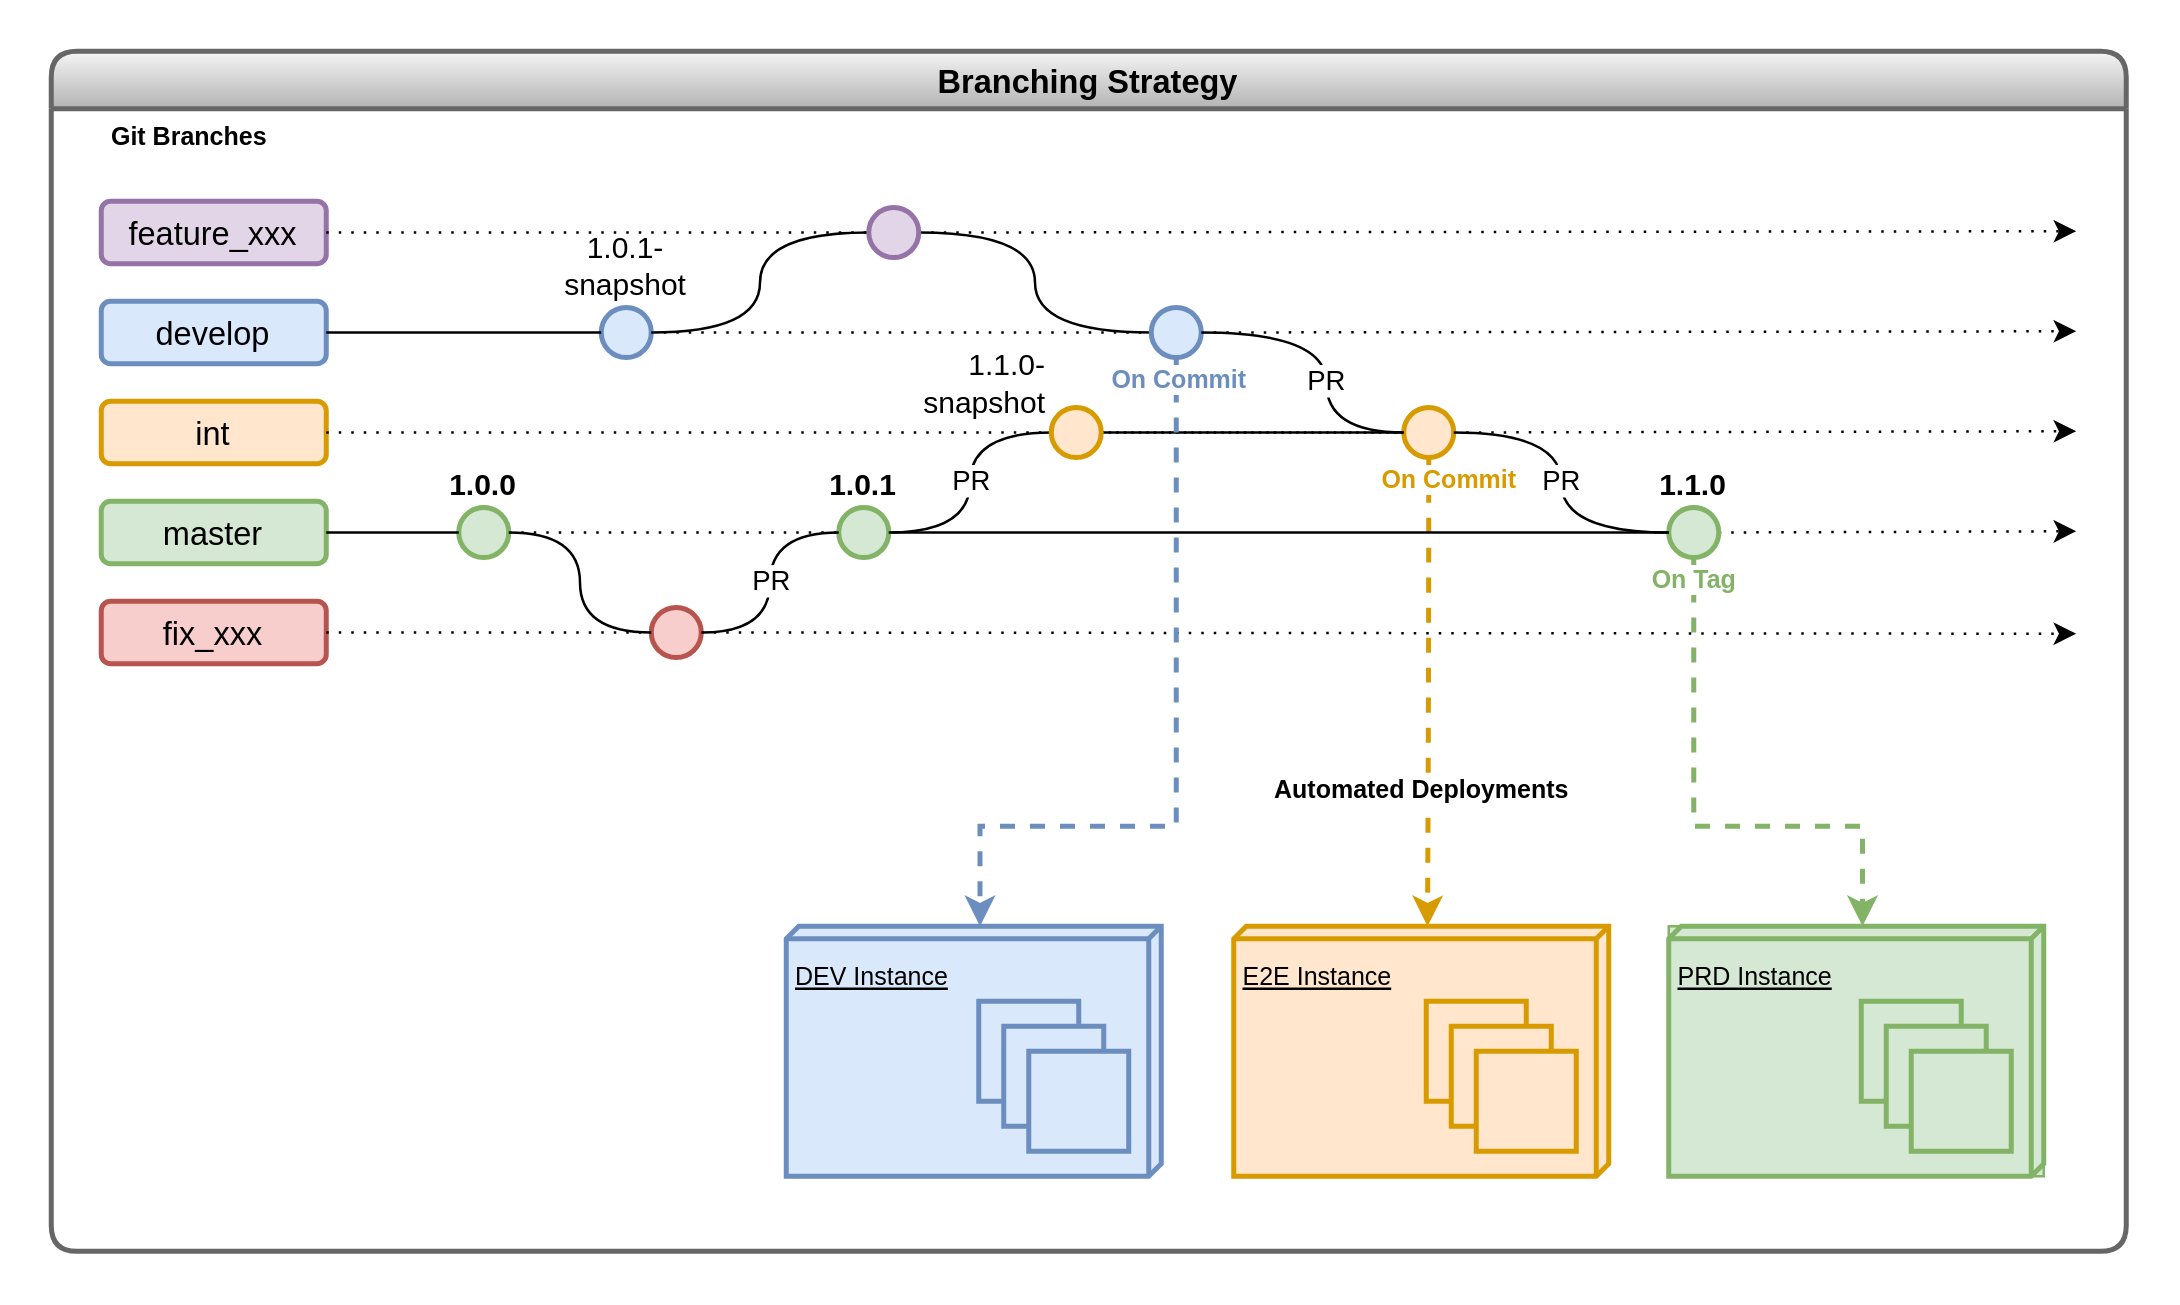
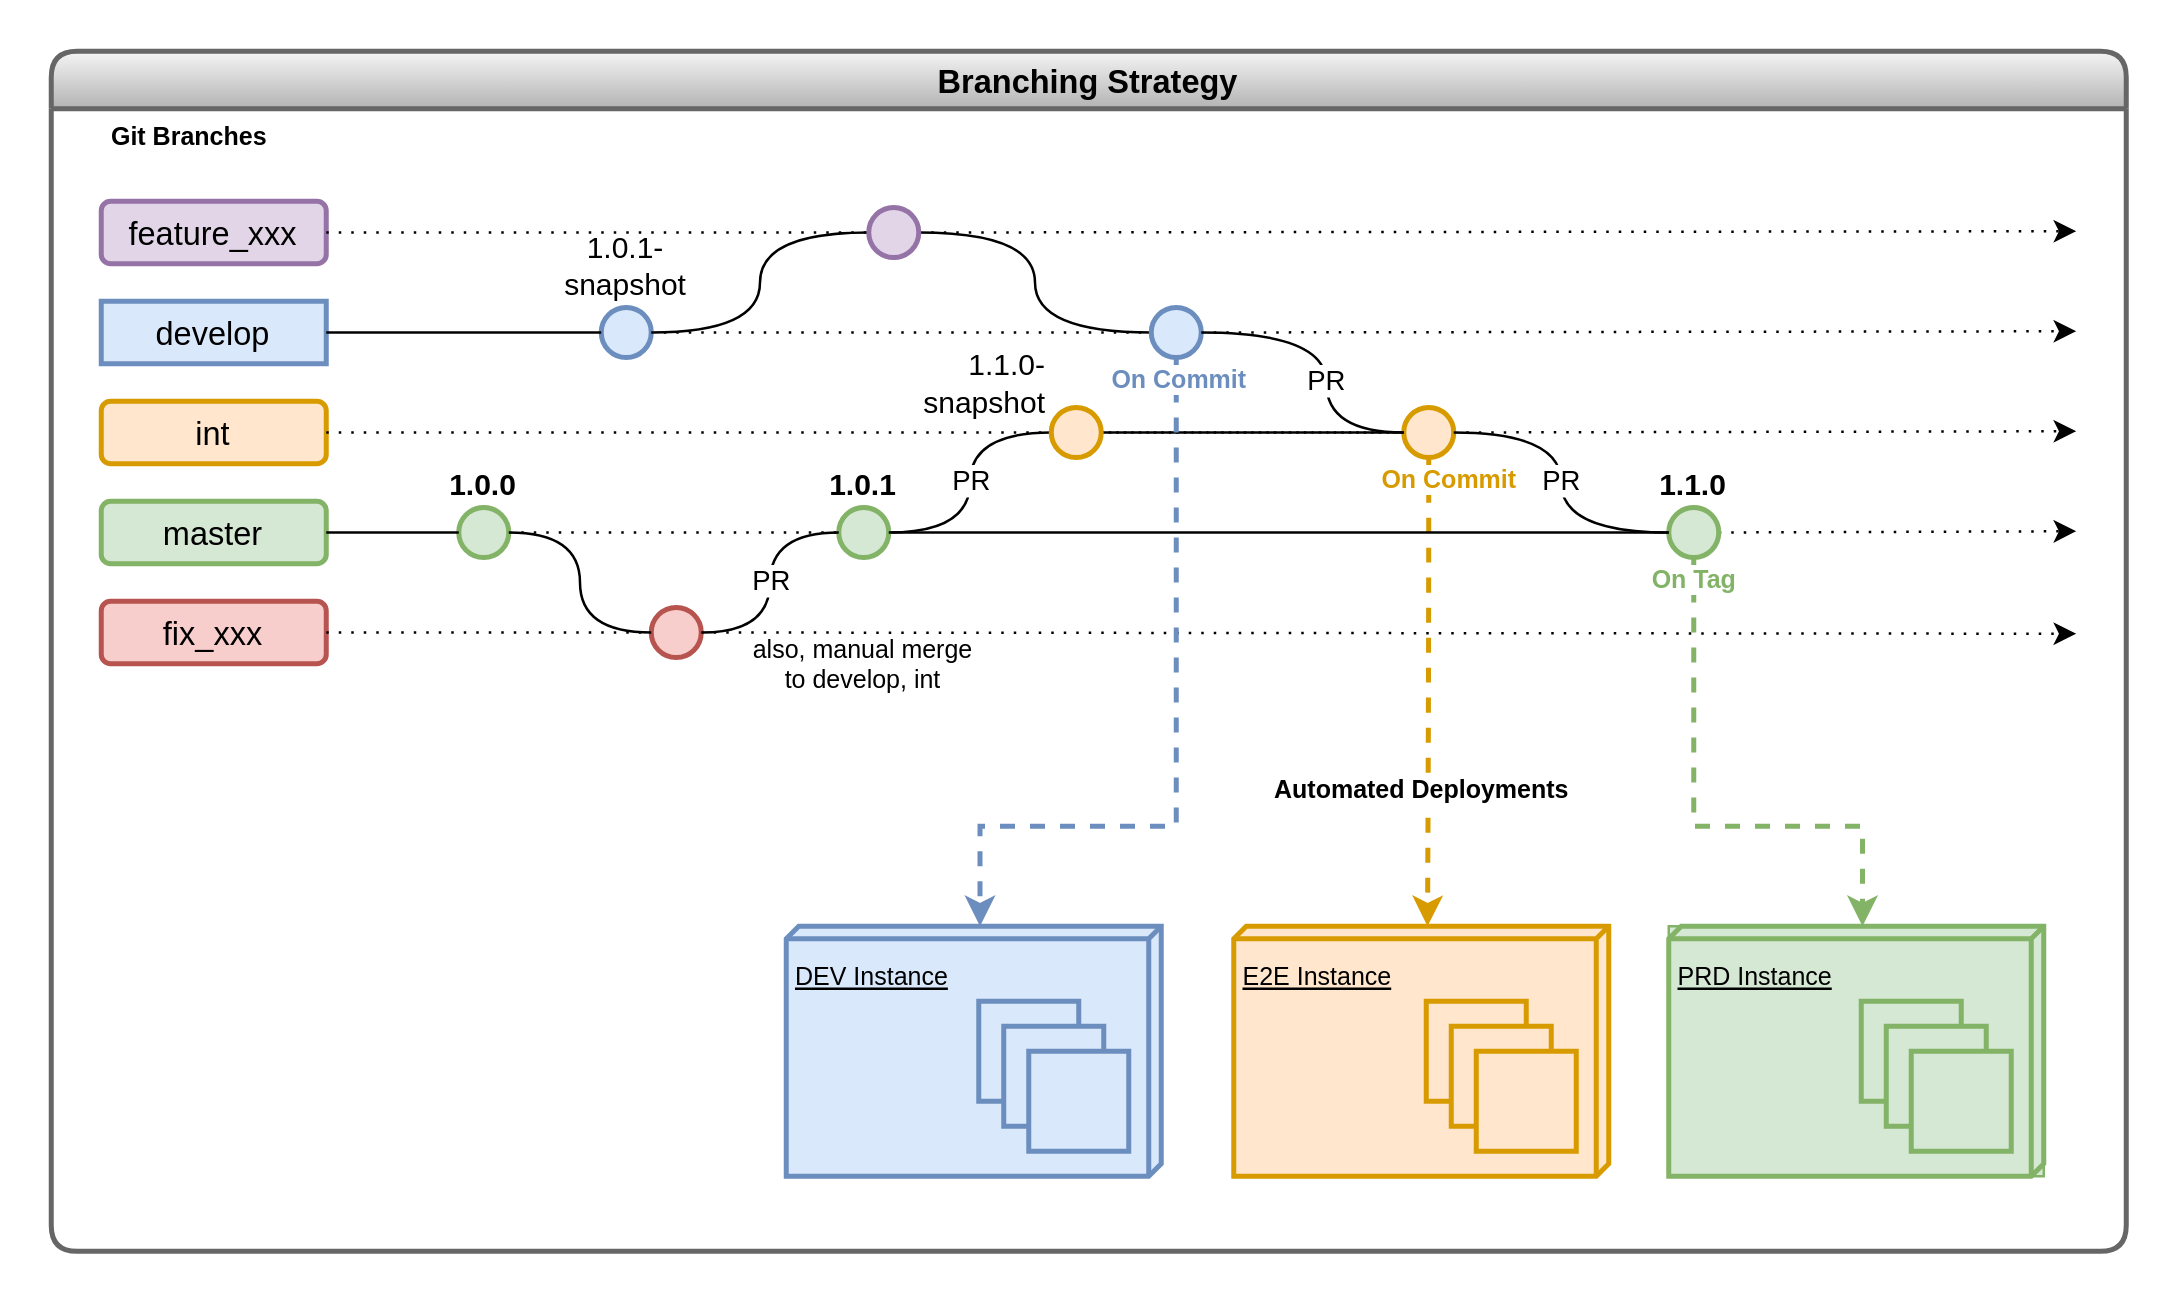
node "develop": shape rounded rectangle -> rectangle
node "also, manual merge to develop, int": added
